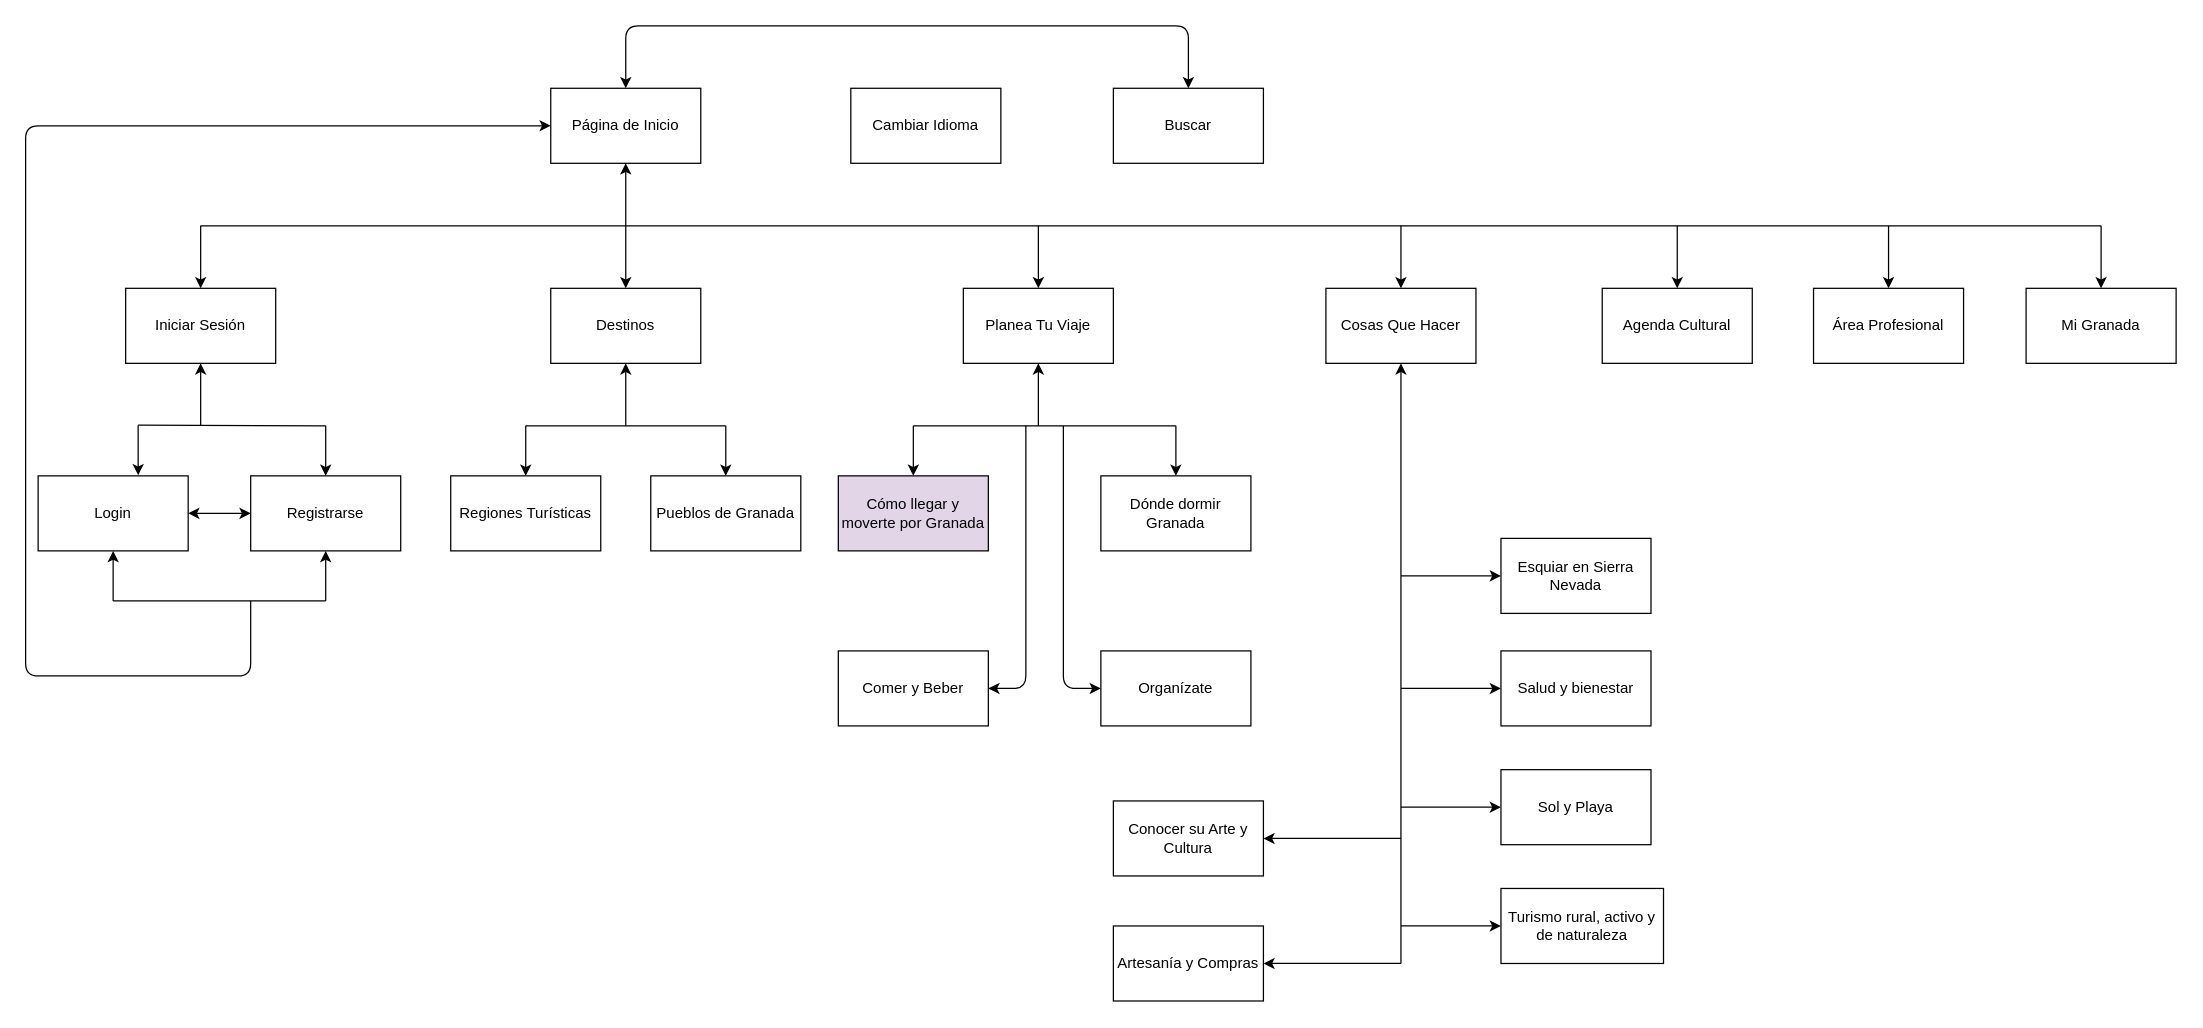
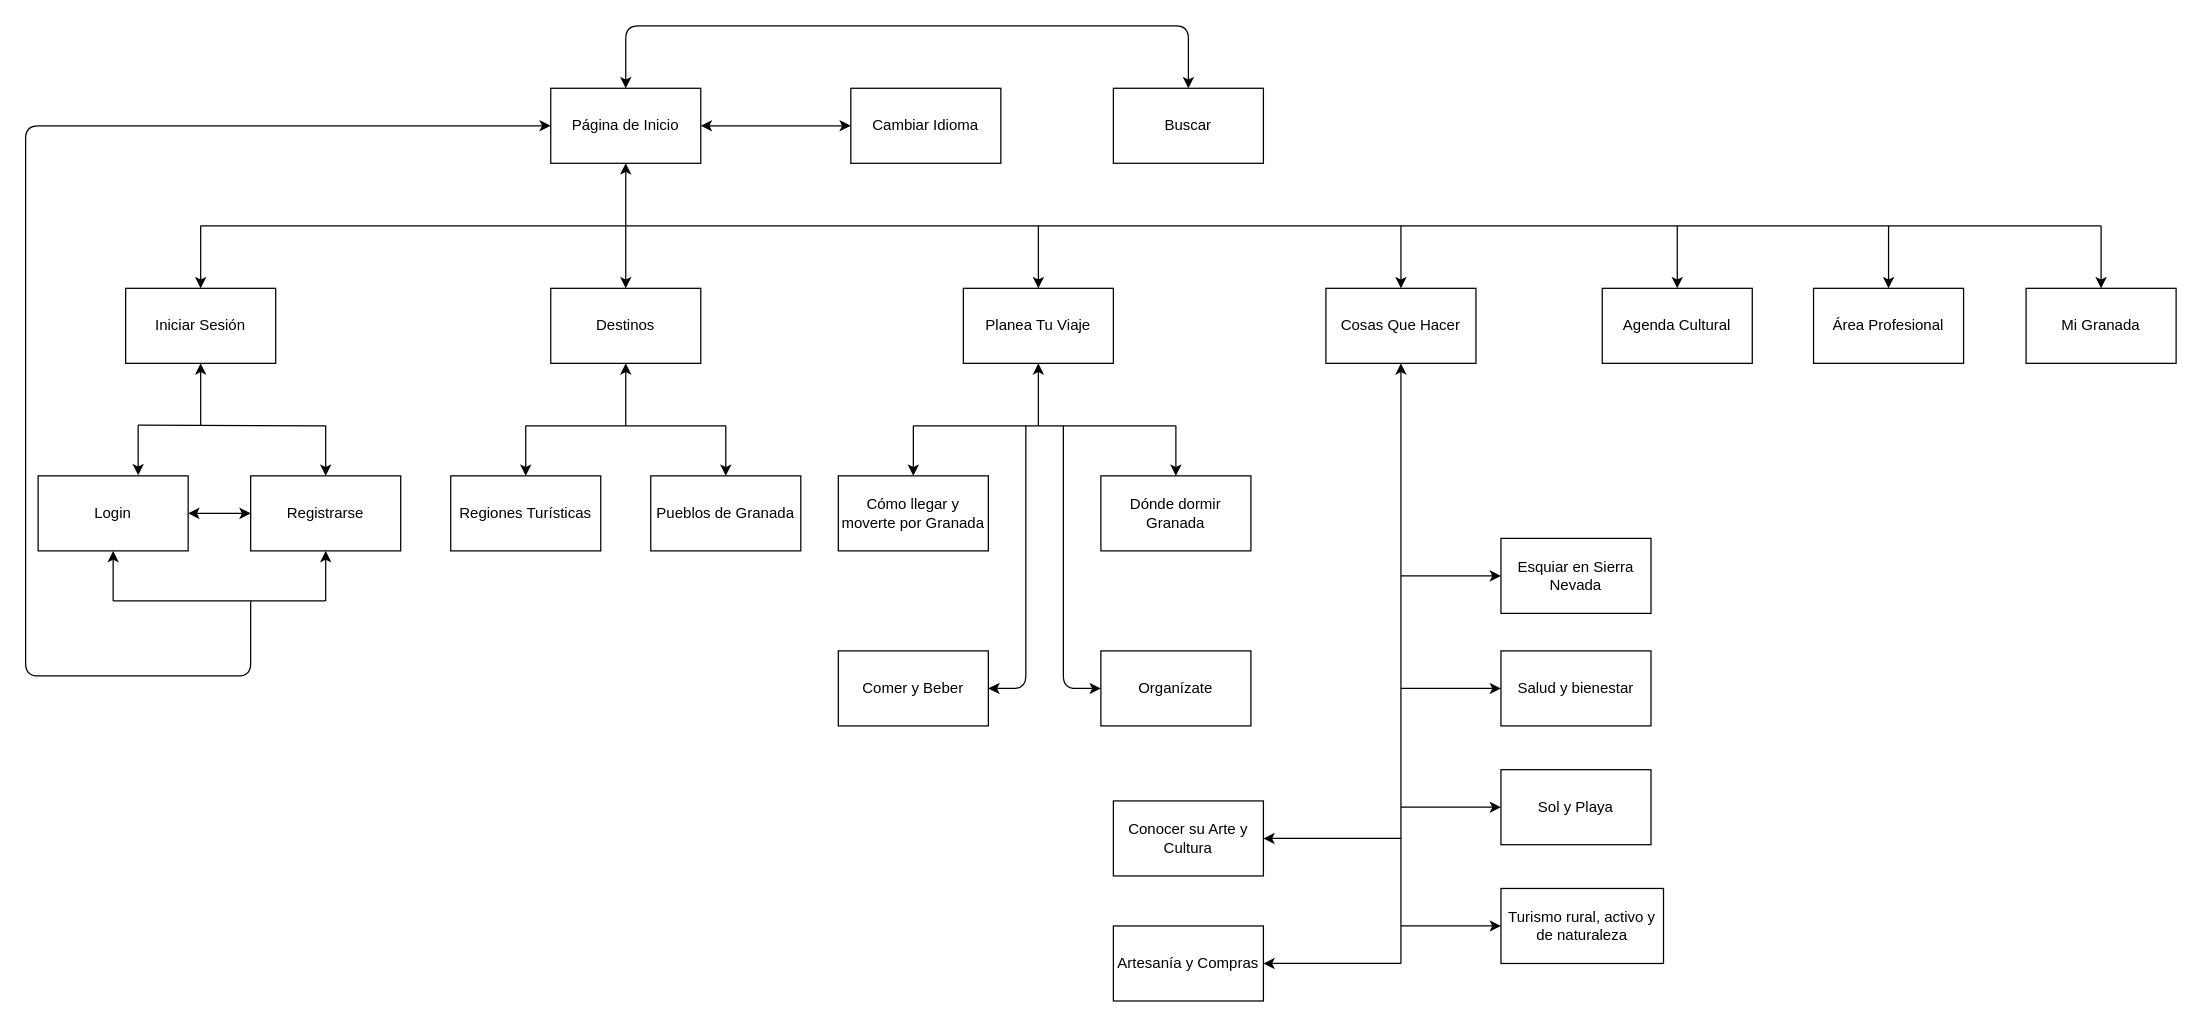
edge "Página de Inicio" -- "Cambiar Idioma": added
node "Cómo llegar y moverte por Granada": fillcolor #e1d5e7 -> #ffffff
